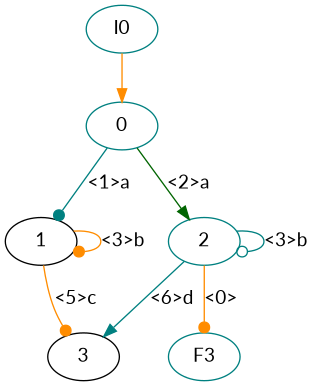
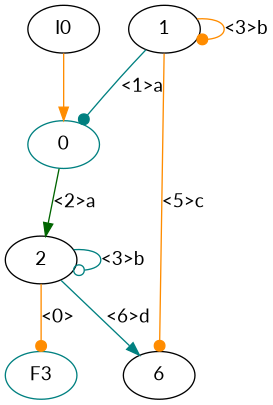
node "I0": color teal -> black
edge "0" -> "1": reversed
node "2": color teal -> black
node "3": label "3" -> "6"
